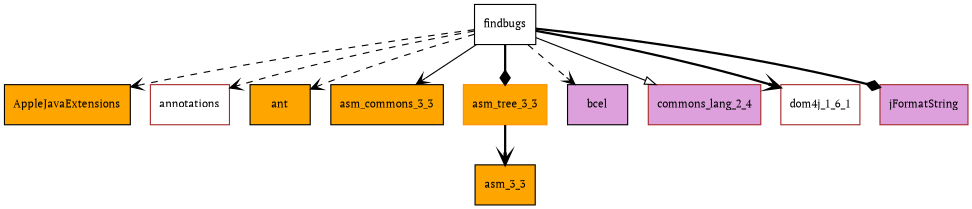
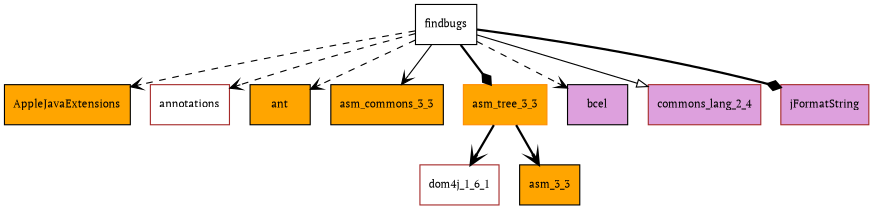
edge "findbugs" -> "dom4j_1_6_1": now "asm_tree_3_3" -> "dom4j_1_6_1"
